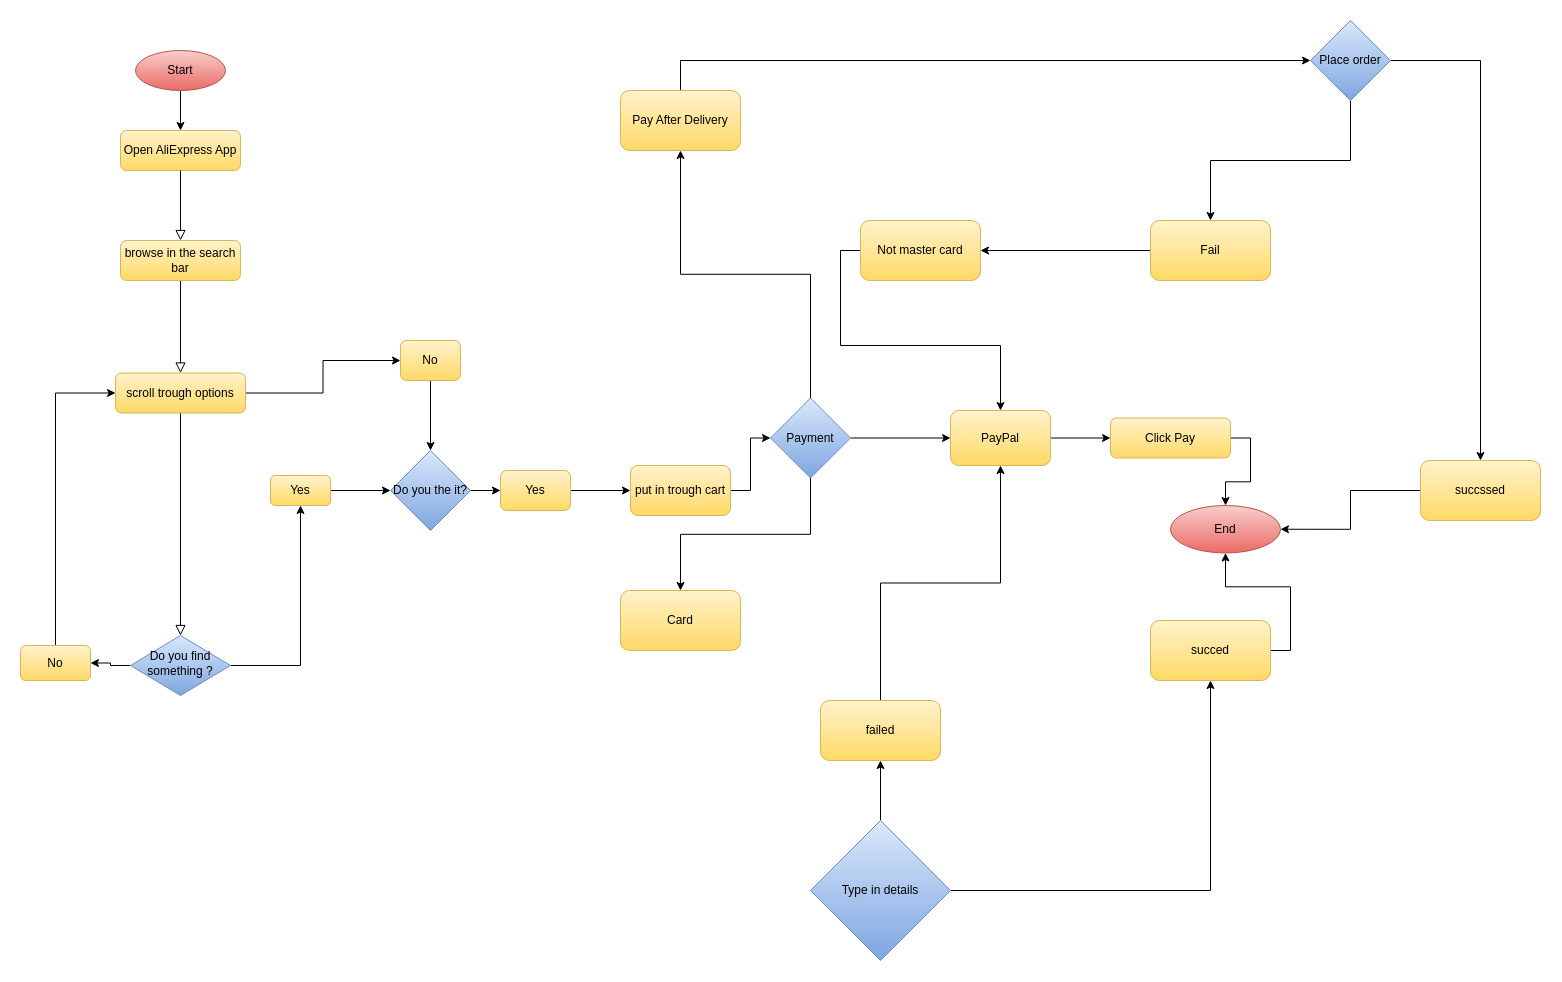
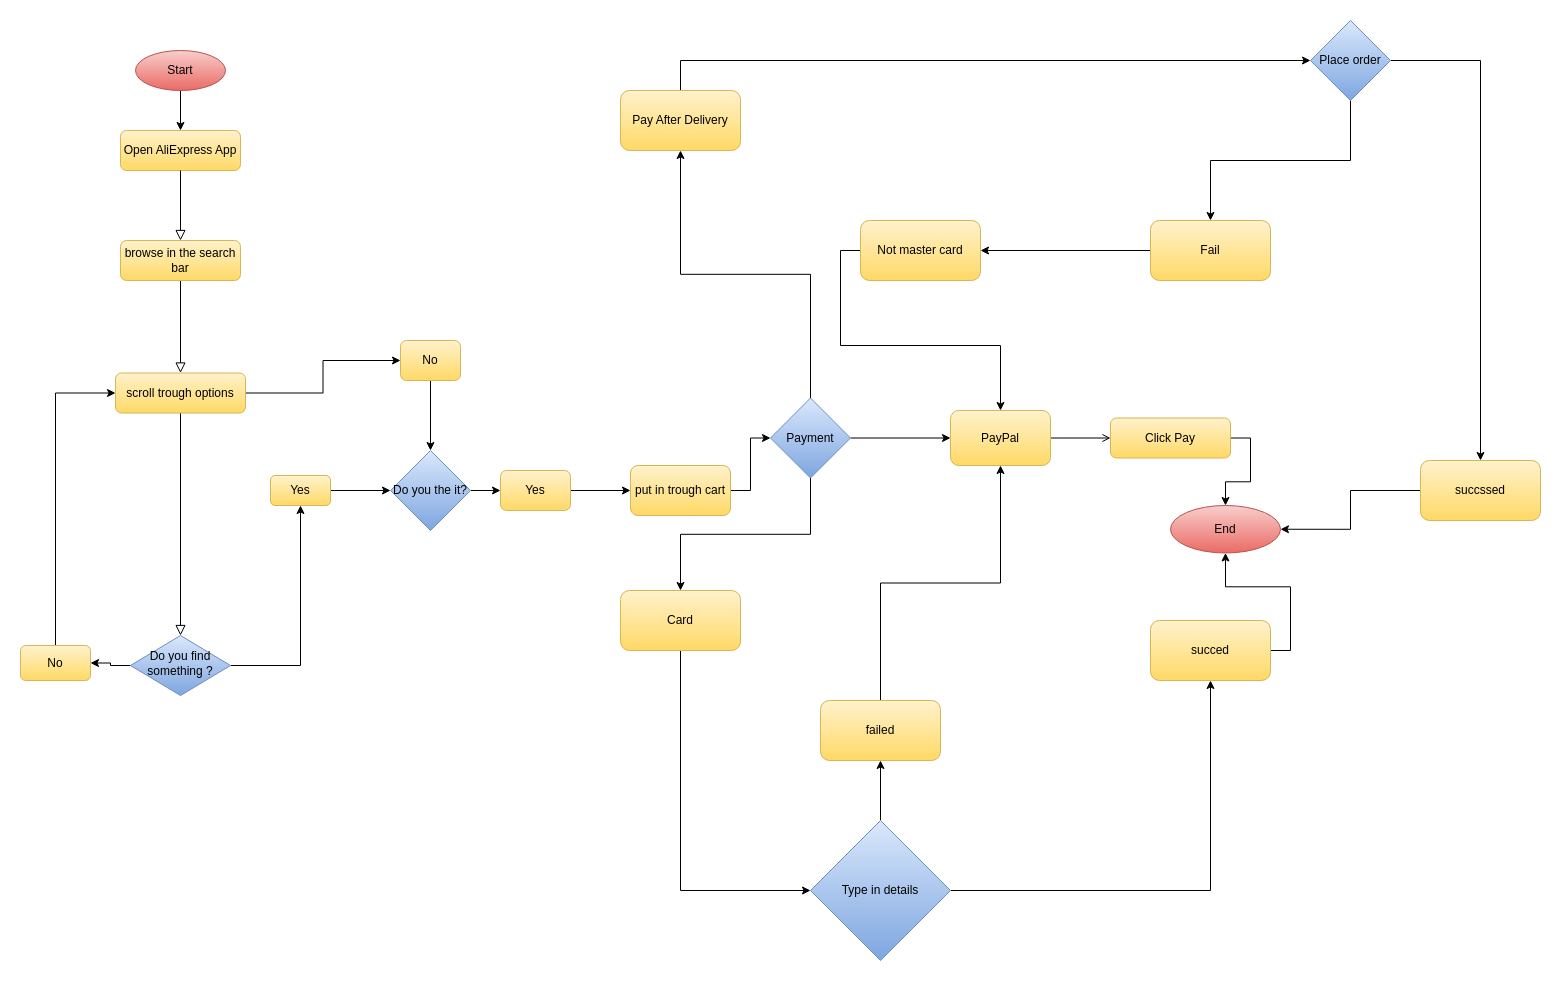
edge "PayPal" -> "Click Pay": arrowhead classic -> open
edge "Card" -> "Type in details": added
